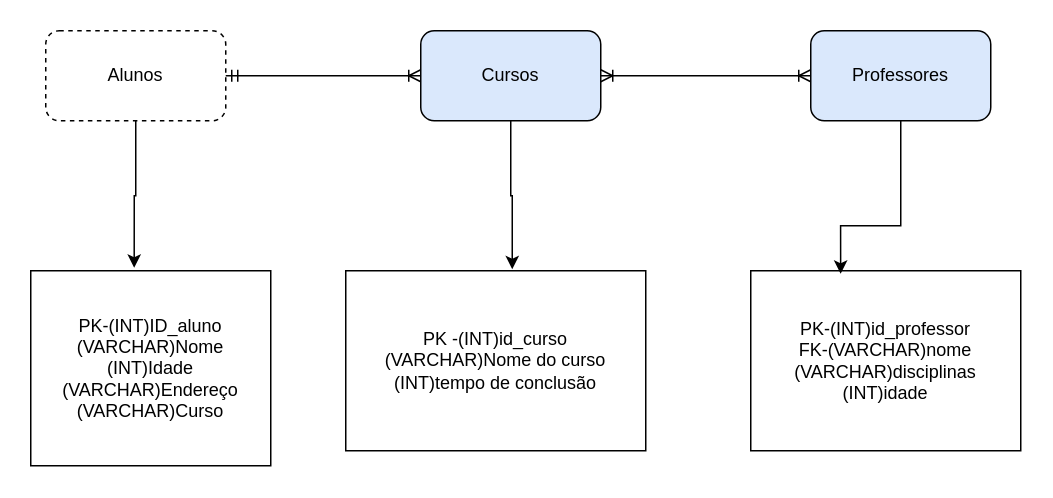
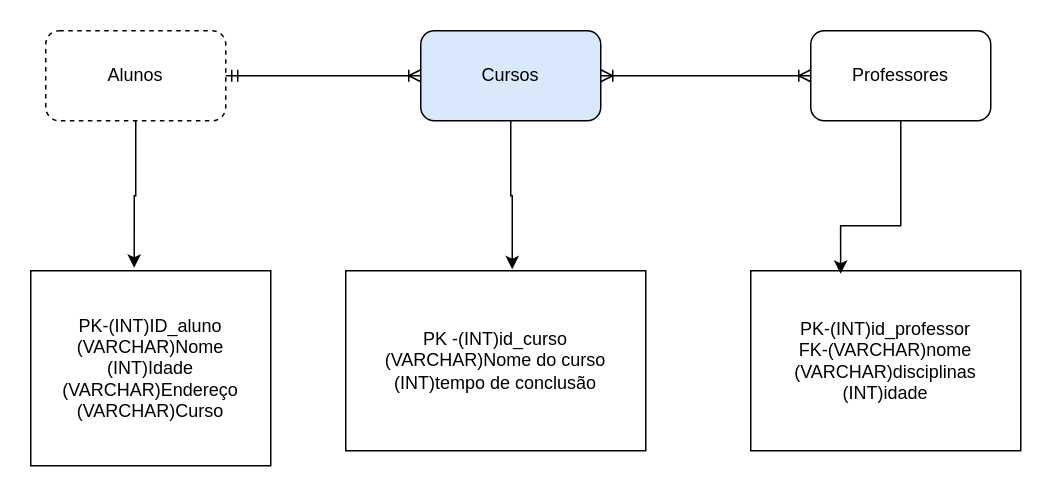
node "Professores": fillcolor #dae8fc -> #ffffff
